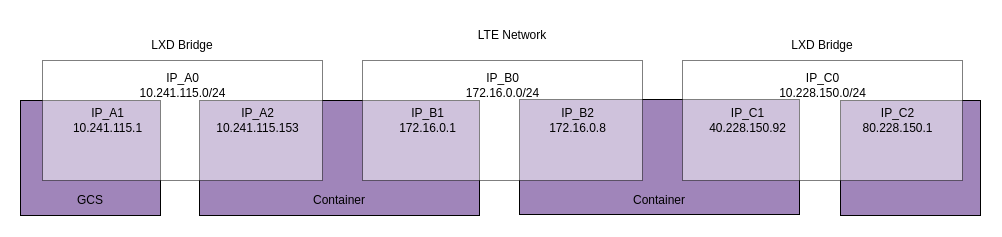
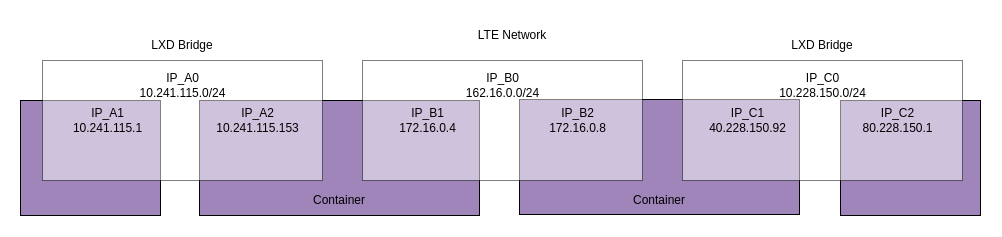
node "IP_B0 172.16.0.0/24": label "IP_B0 172.16.0.0/24" -> "IP_B0 162.16.0.0/24"
node "IP_B1 172.16.0.1": label "IP_B1 172.16.0.1" -> "IP_B1 172.16.0.4"
node "GCS": removed
